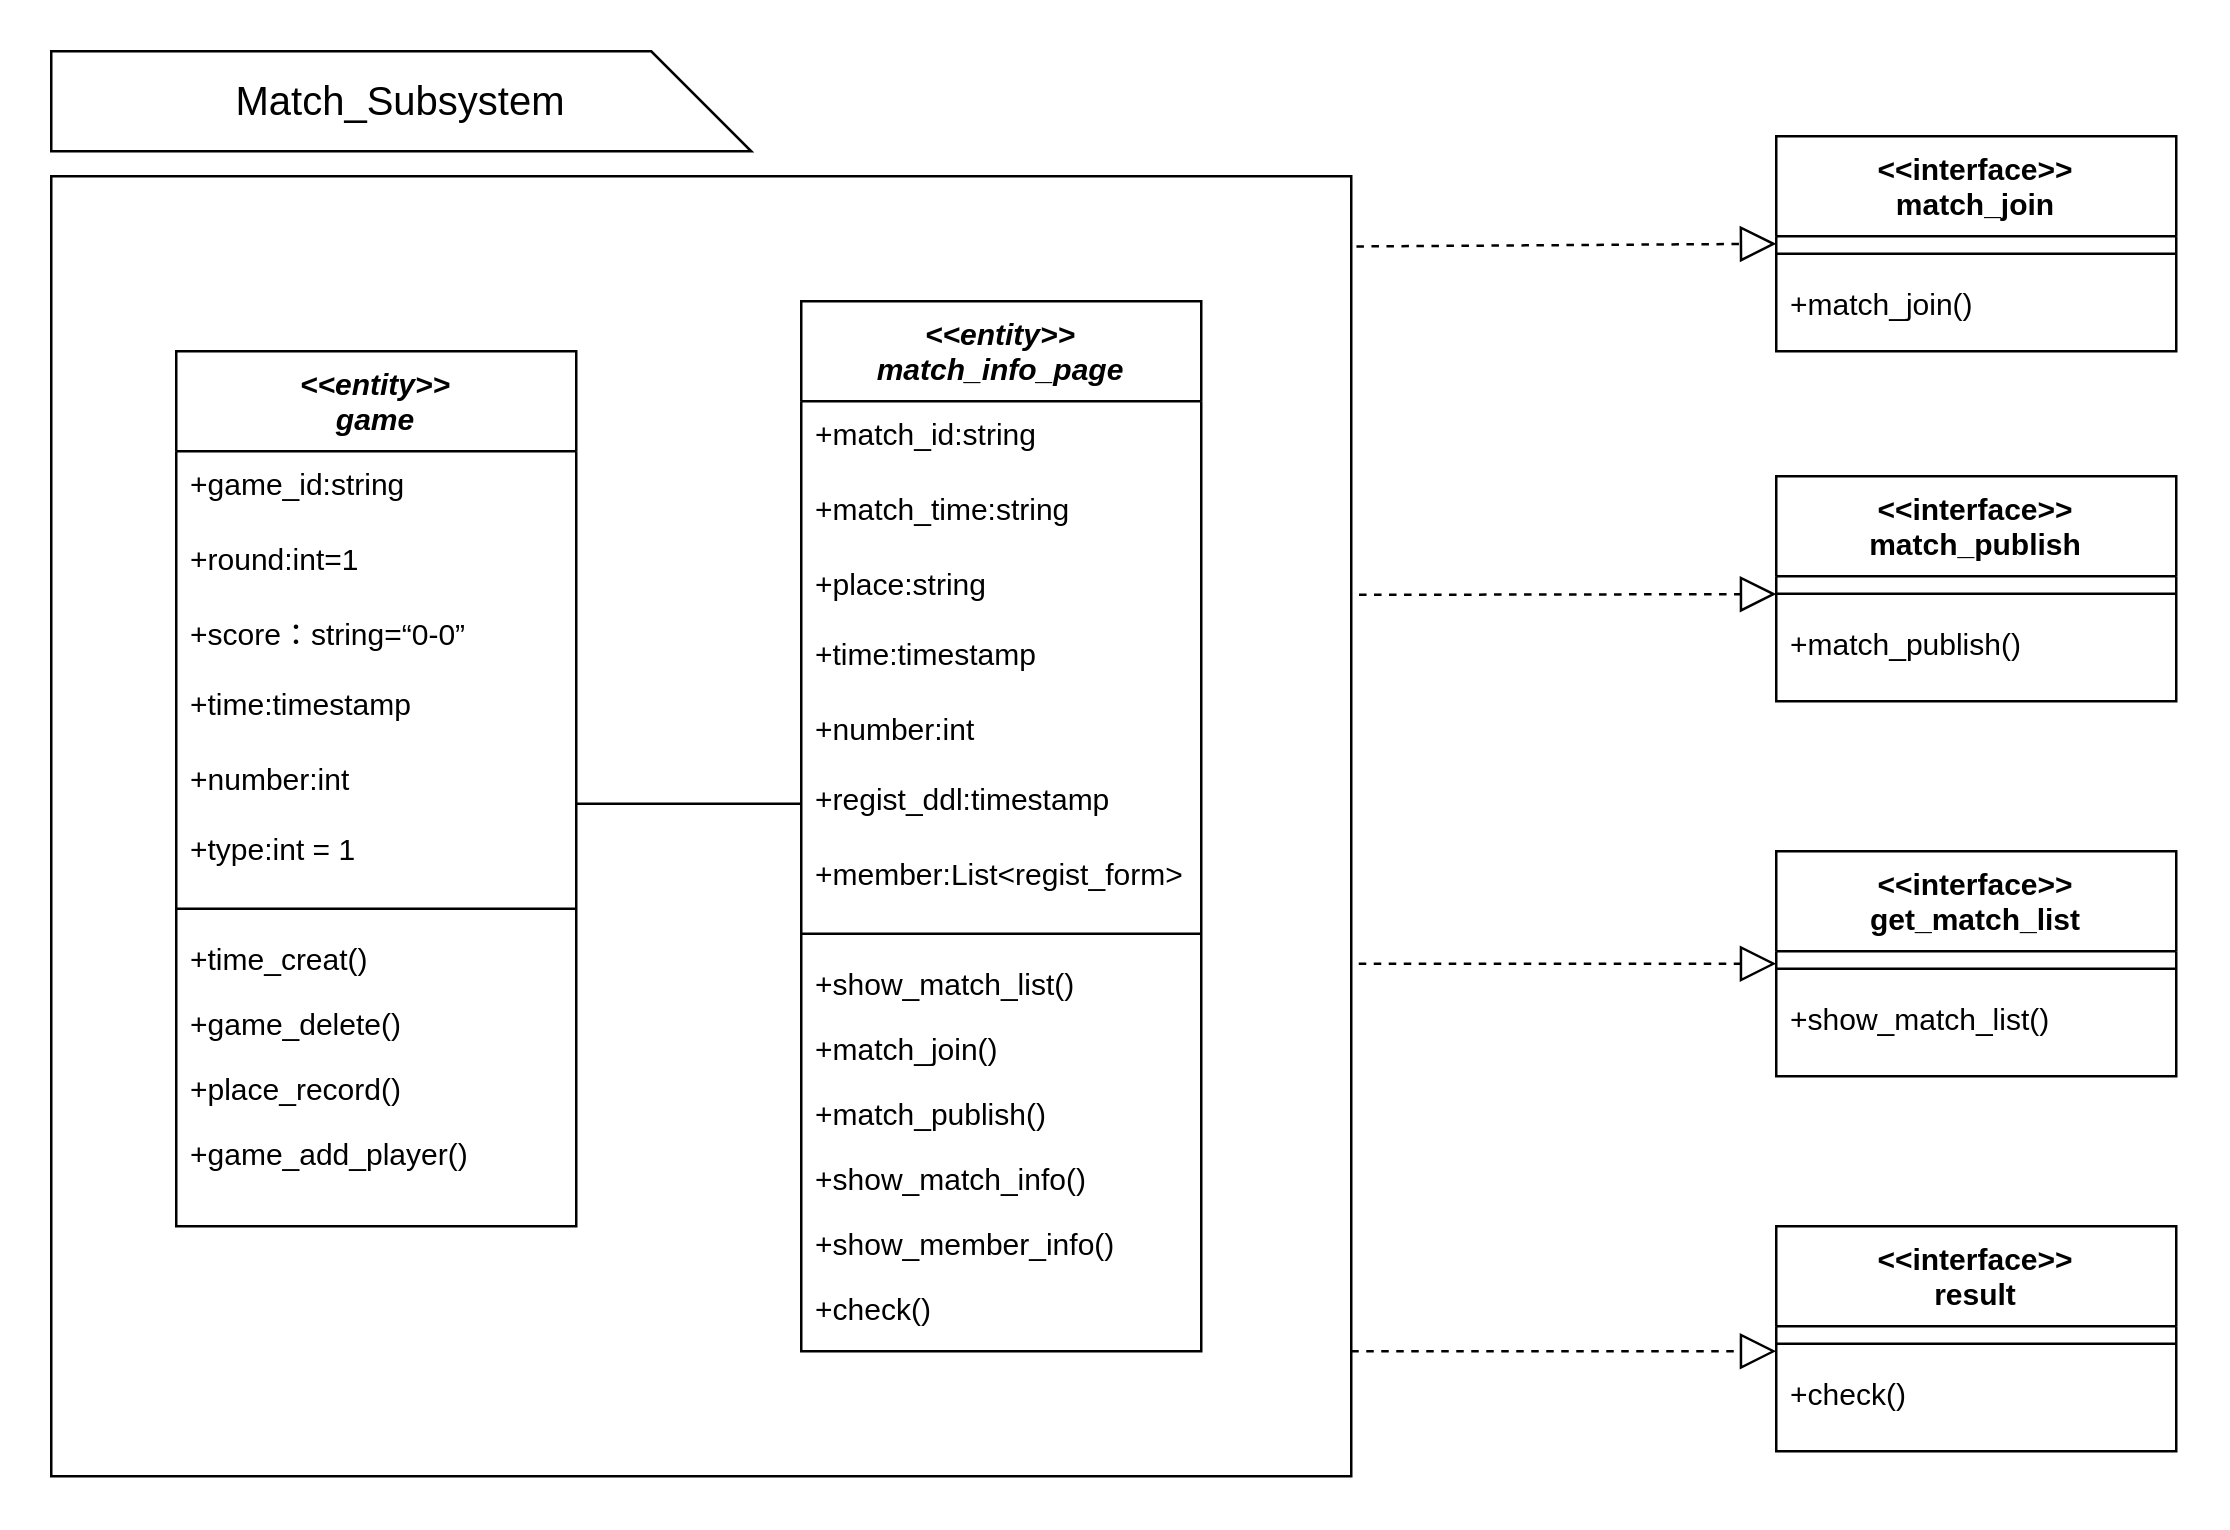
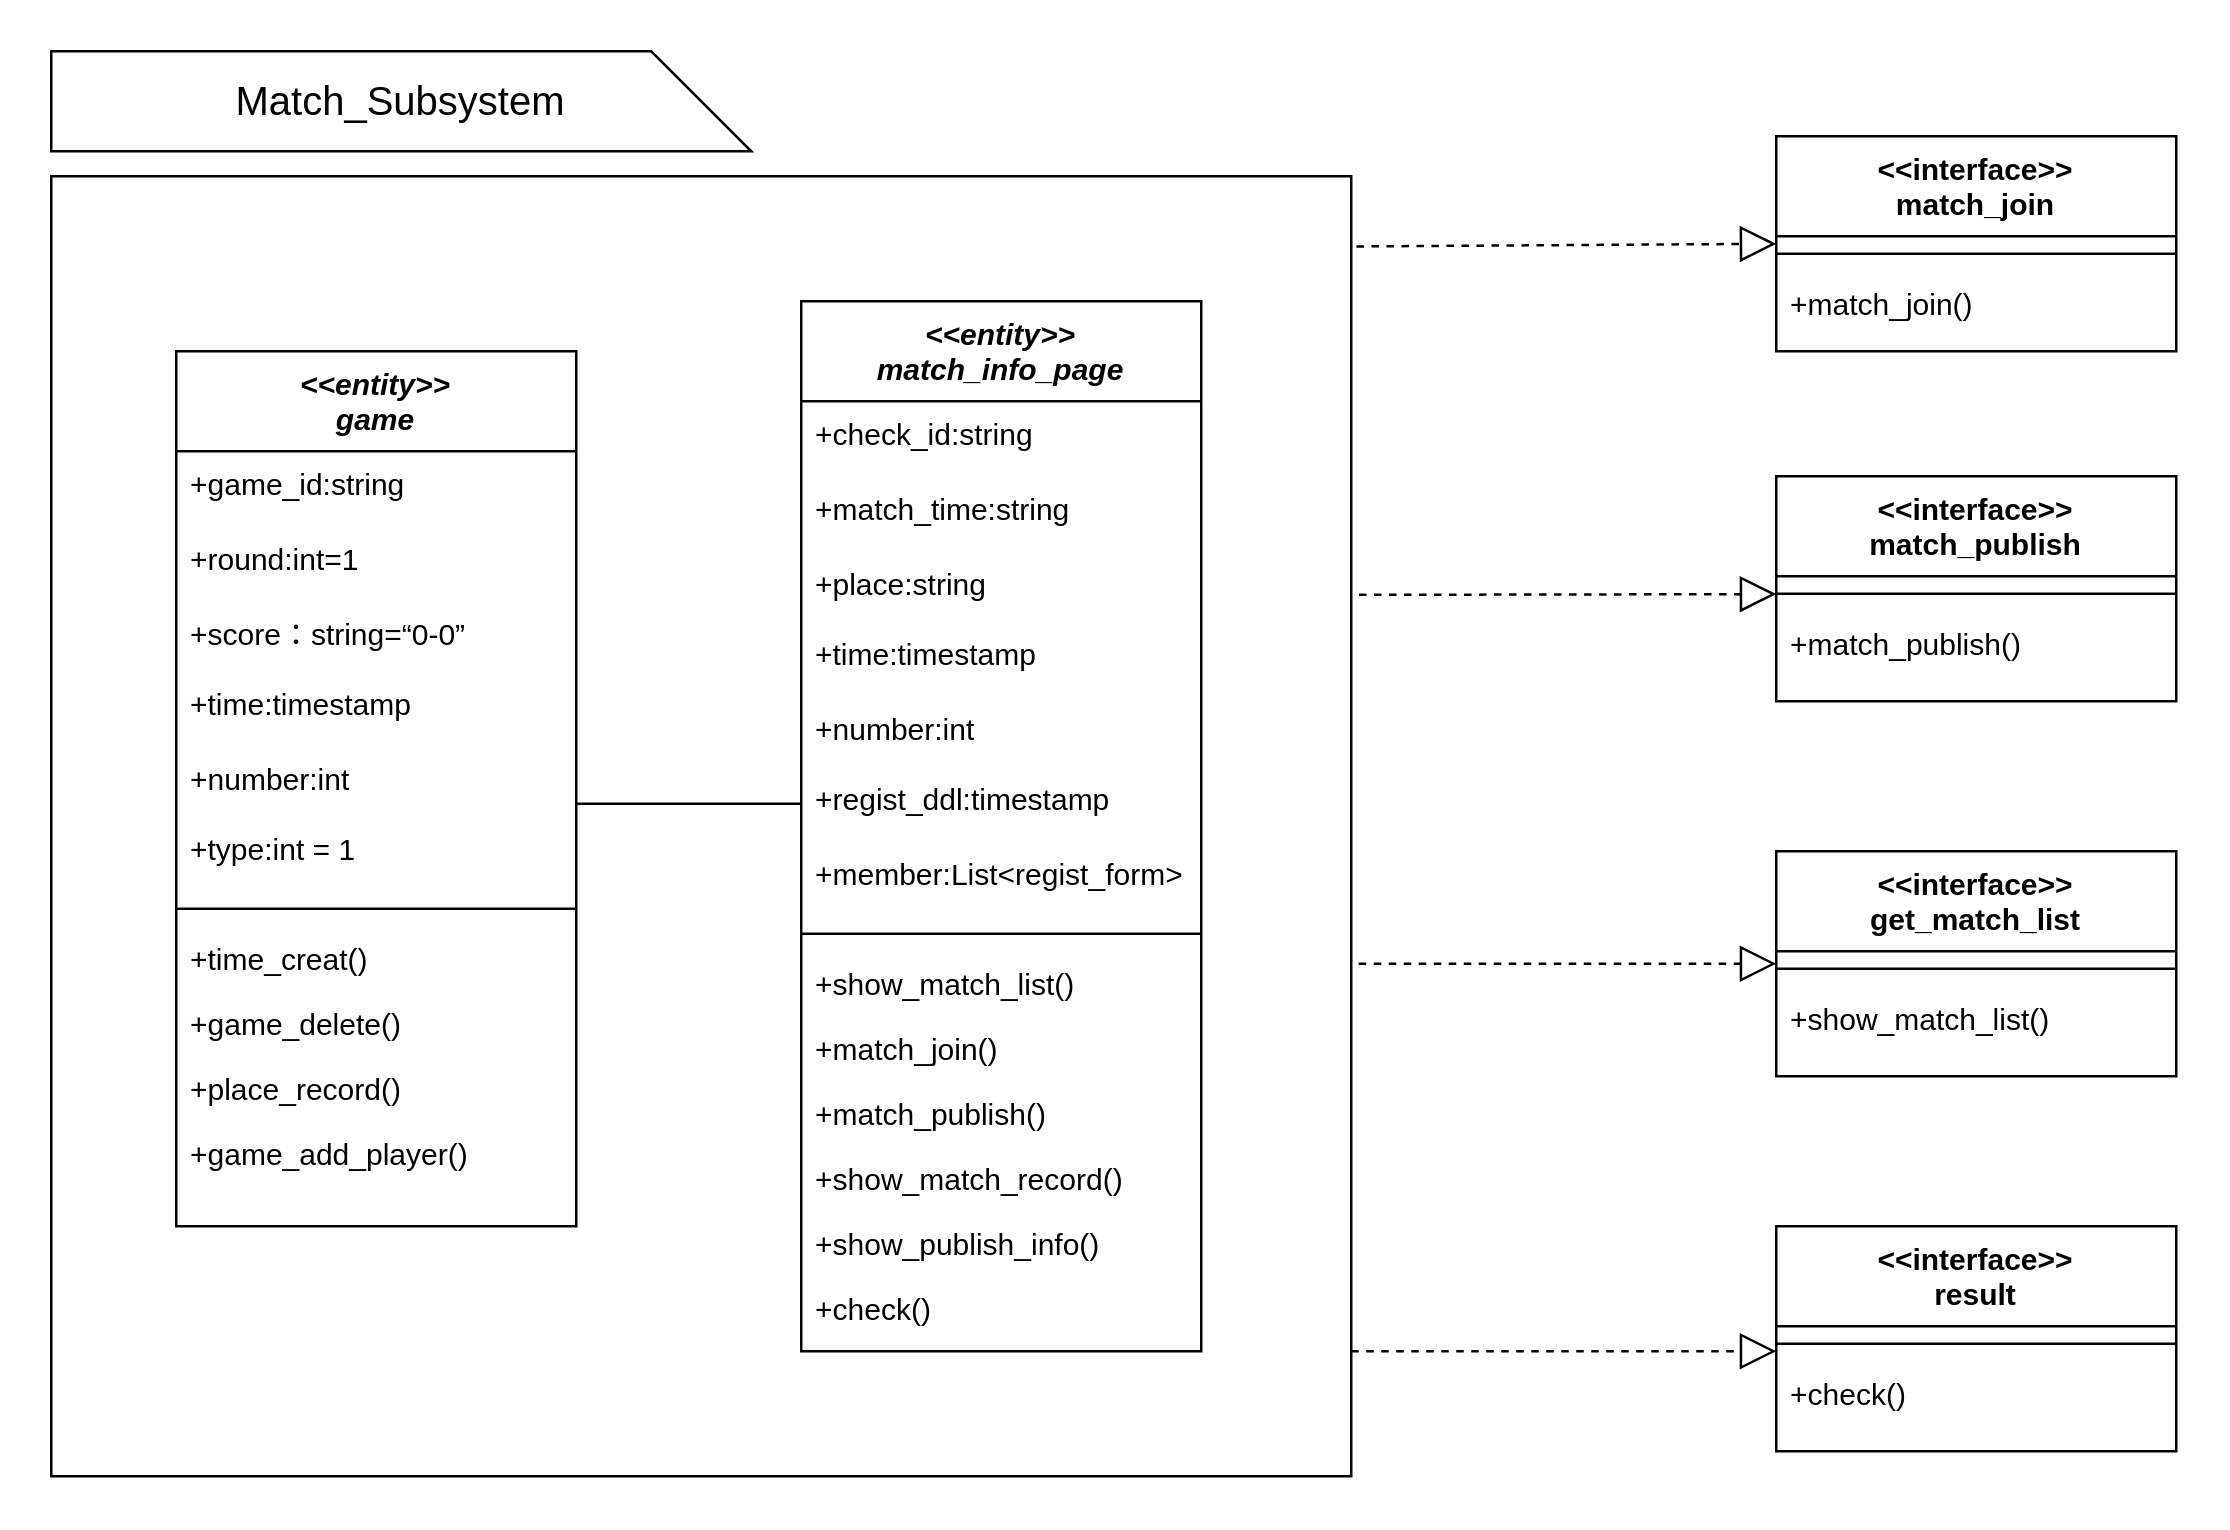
node "+match_id:string": label "+match_id:string" -> "+check_id:string"
node "+show_match_info()": label "+show_match_info()" -> "+show_match_record()"
node "+show_member_info()": label "+show_member_info()" -> "+show_publish_info()"
